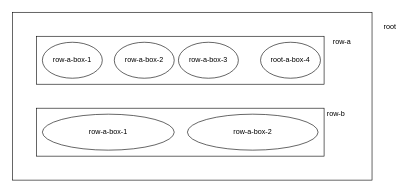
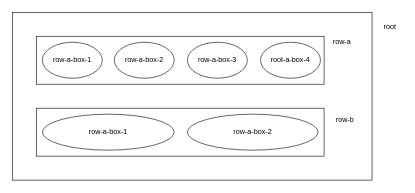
node "row-a-box-3": moved (209, 60) -> (218, 60)
node "row-b": moved (336, 114) -> (345, 120)
